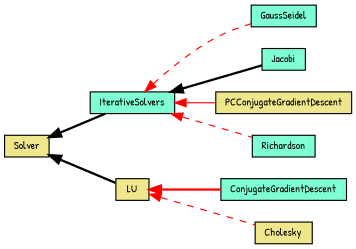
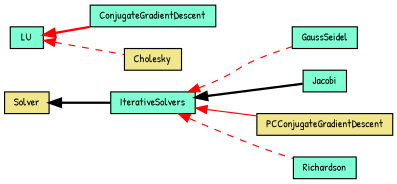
edge "LU" -> "Solver": removed
node "LU": fillcolor khaki -> aquamarine
